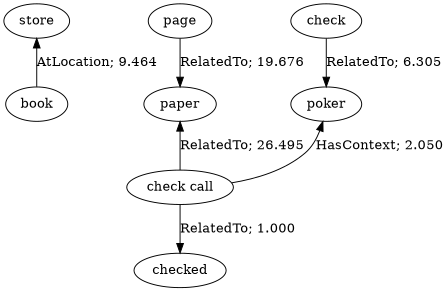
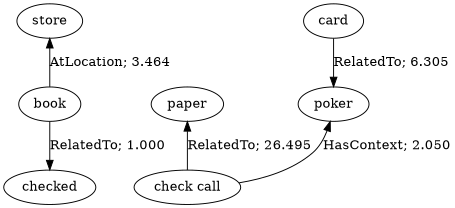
node "page": removed
node "check": label "check" -> "card"
edge "book" -> "store": label "AtLocation; 9.464" -> "AtLocation; 3.464"
edge "check call" -> "checked": now "book" -> "checked"
